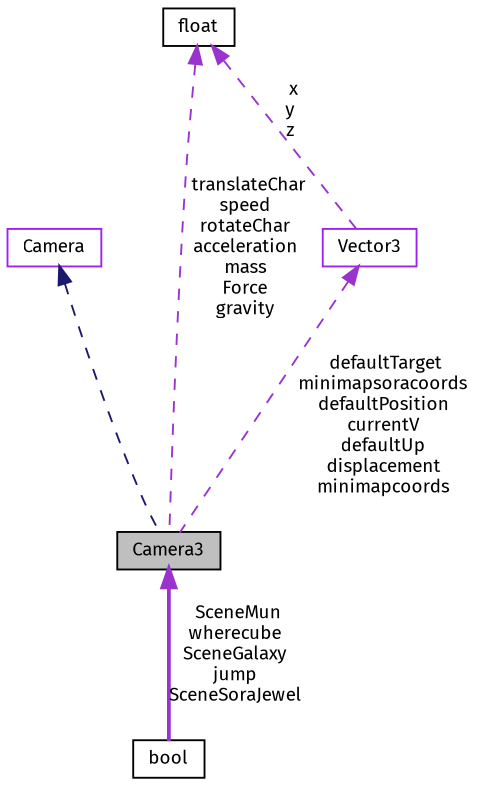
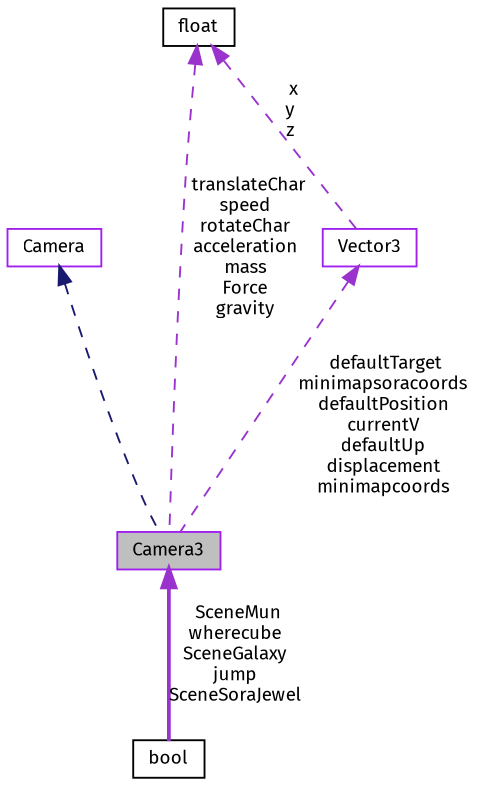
node "Camera3": color black -> purple
